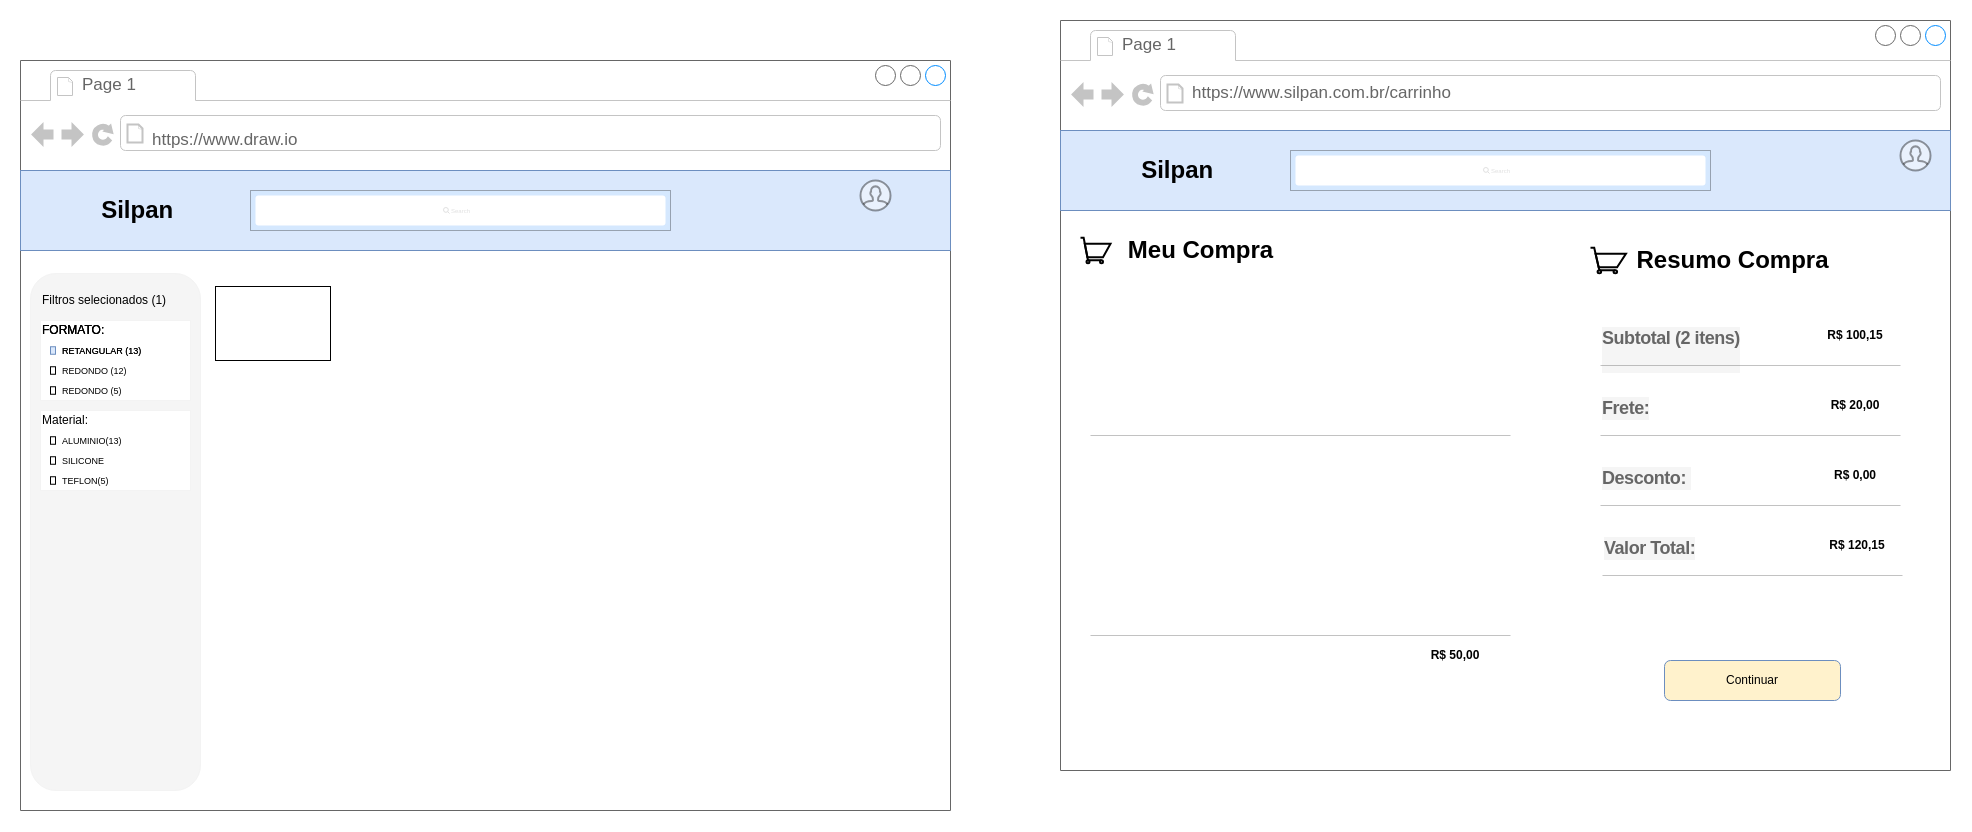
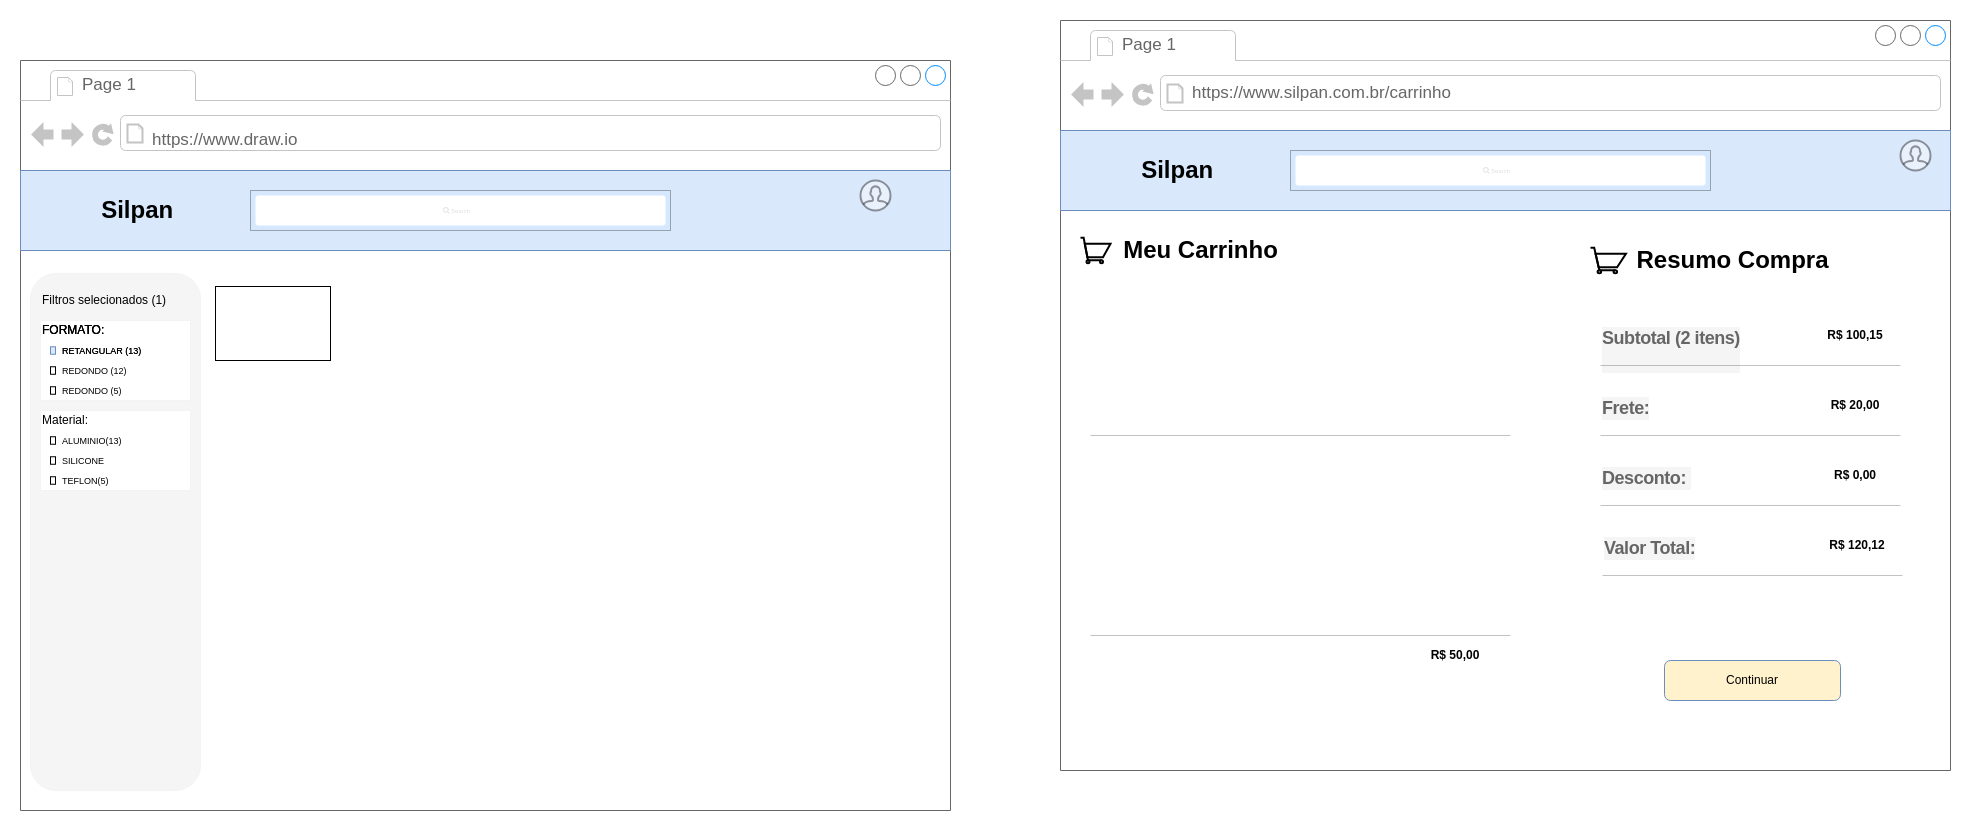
node "Meu Compra": label "Meu Compra" -> "Meu Carrinho"
node "R$ 120,15": label "R$ 120,15" -> "R$ 120,12"
